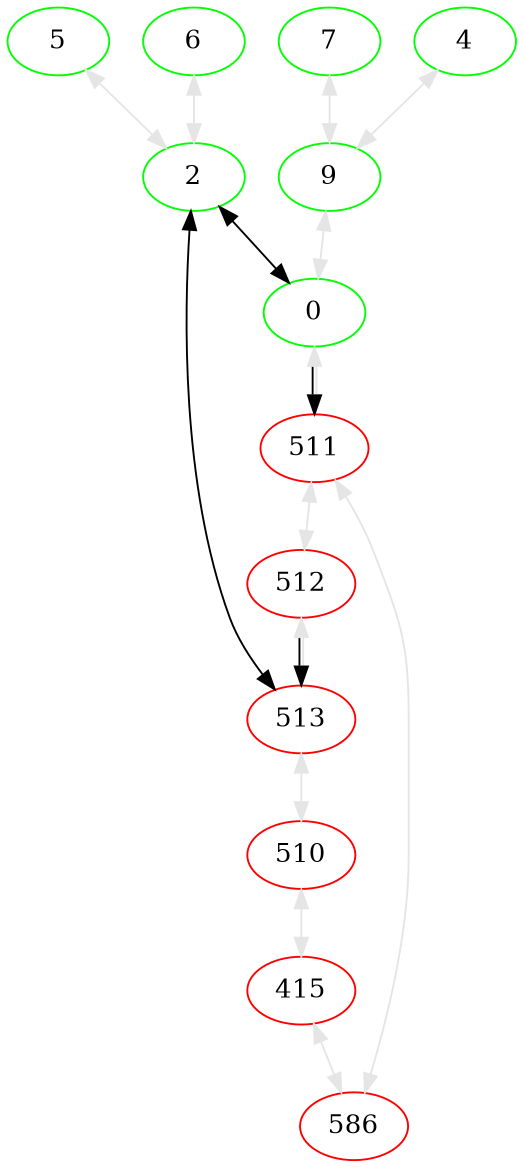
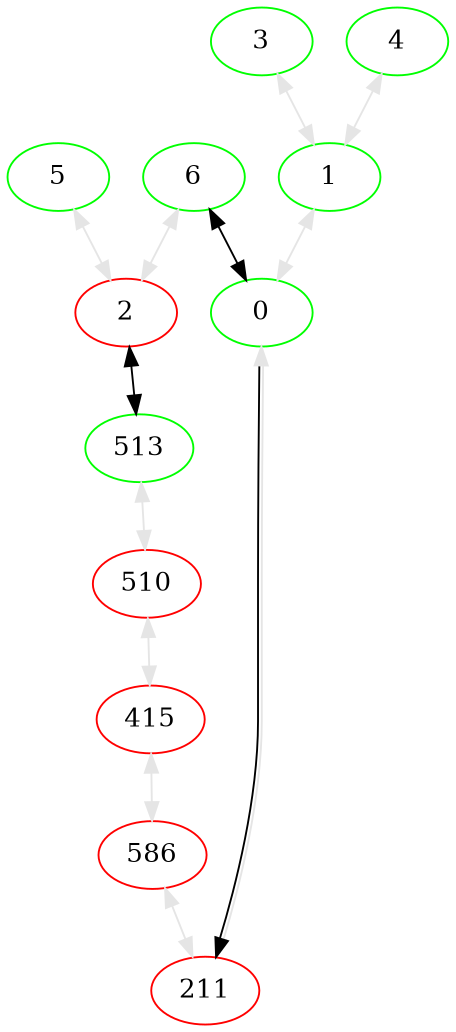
node "7": label "7" -> "3"
node "2": color green -> red
node "9": label "9" -> "1"
edge "2" -- "0": now "6" -- "0"
node "511": label "511" -> "211"
node "512": removed
node "513": color red -> green
